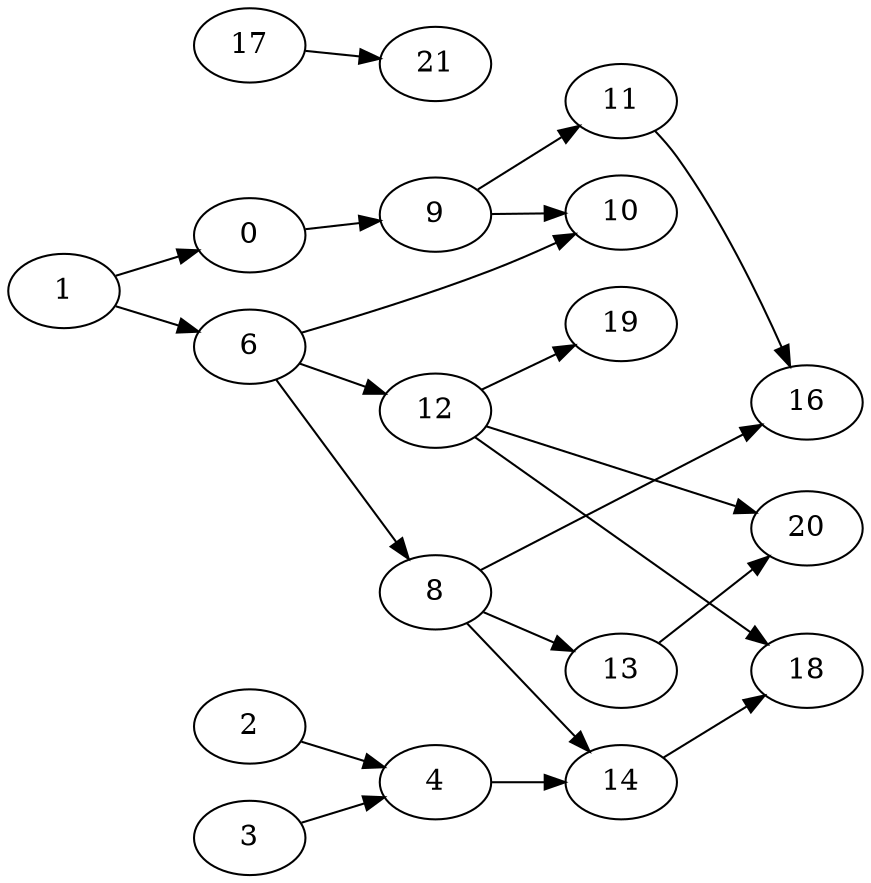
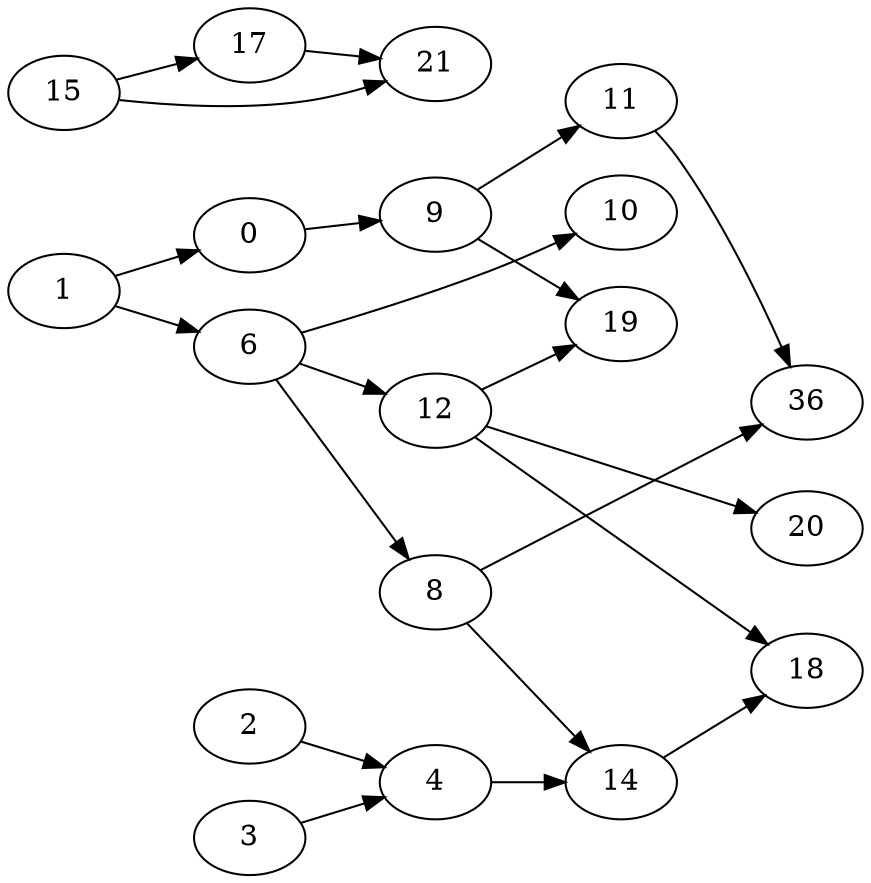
node "15": added
edge "9" -> "10": now "9" -> "19"
node "16": label "16" -> "36"
node "13": removed
